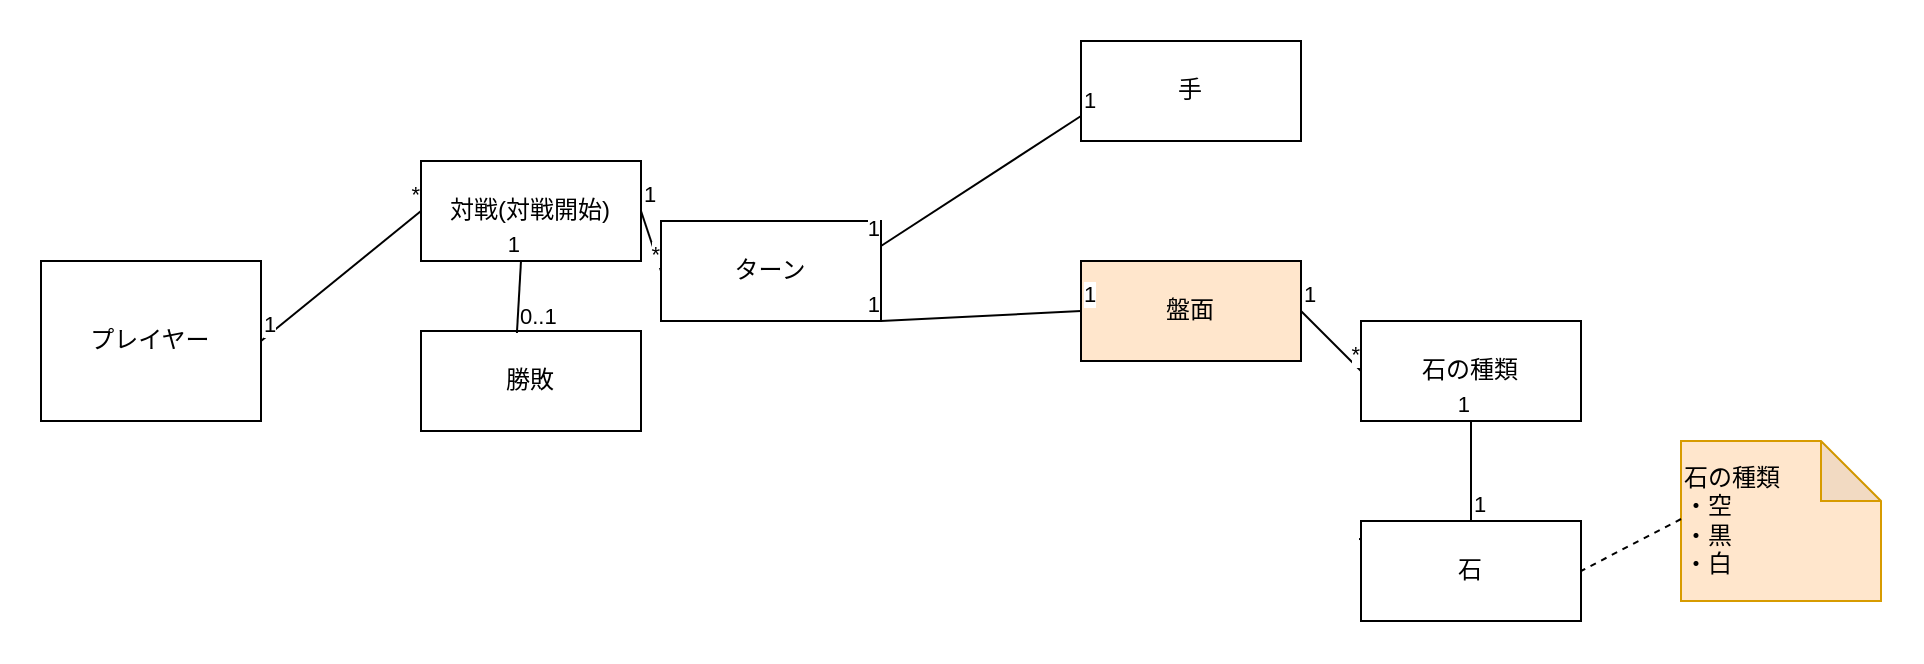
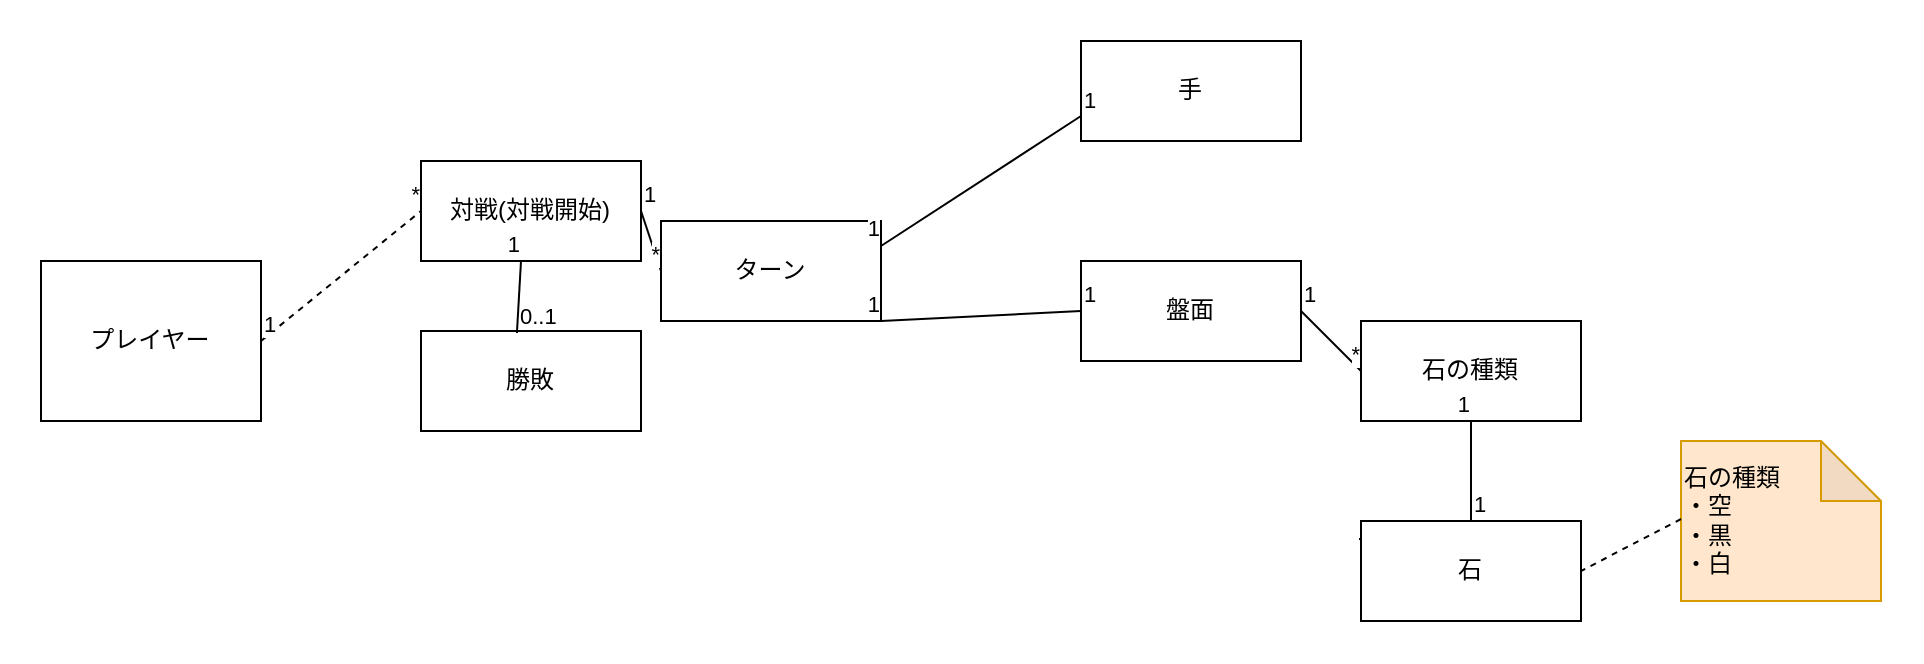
edge "対戦(対戦開始)" -- "プレイヤー": style solid -> dashed
node "盤面": fillcolor #ffe6cc -> #ffffff
